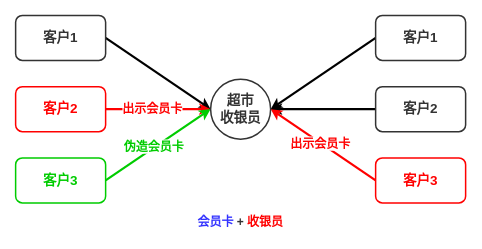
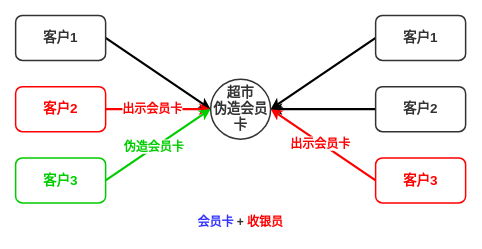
node "超市 收银员": label "超市 收银员" -> "超市 伪造会员卡"
